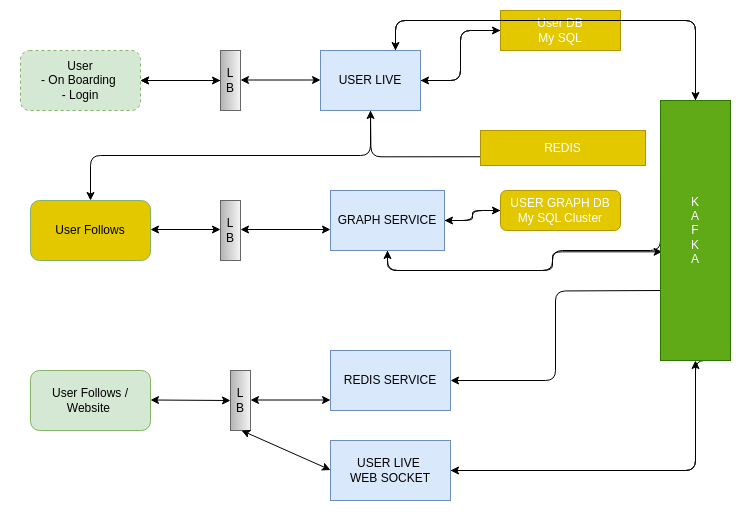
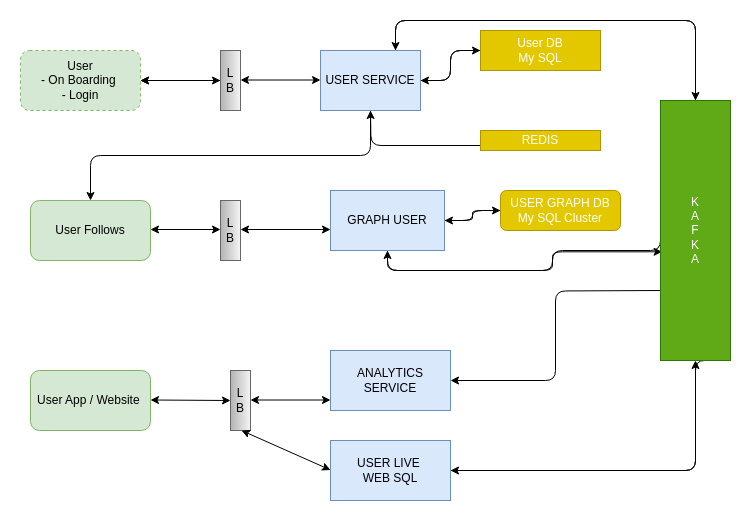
node "User DB My SQL": moved (561, 31) -> (541, 51)
node "USER LIVE": label "USER LIVE" -> "USER SERVICE"
node "REDIS": size 165x35 -> 120x20
node "GRAPH SERVICE": label "GRAPH SERVICE" -> "GRAPH USER"
node "User Follows": fillcolor #e3c800 -> #d5e8d4
node "REDIS SERVICE": label "REDIS SERVICE" -> "ANALYTICS SERVICE"
node "User Follows / Website": label "User Follows / Website" -> "User App / Website"
node "USER LIVE WEB SOCKET": label "USER LIVE WEB SOCKET" -> "USER LIVE WEB SQL"
